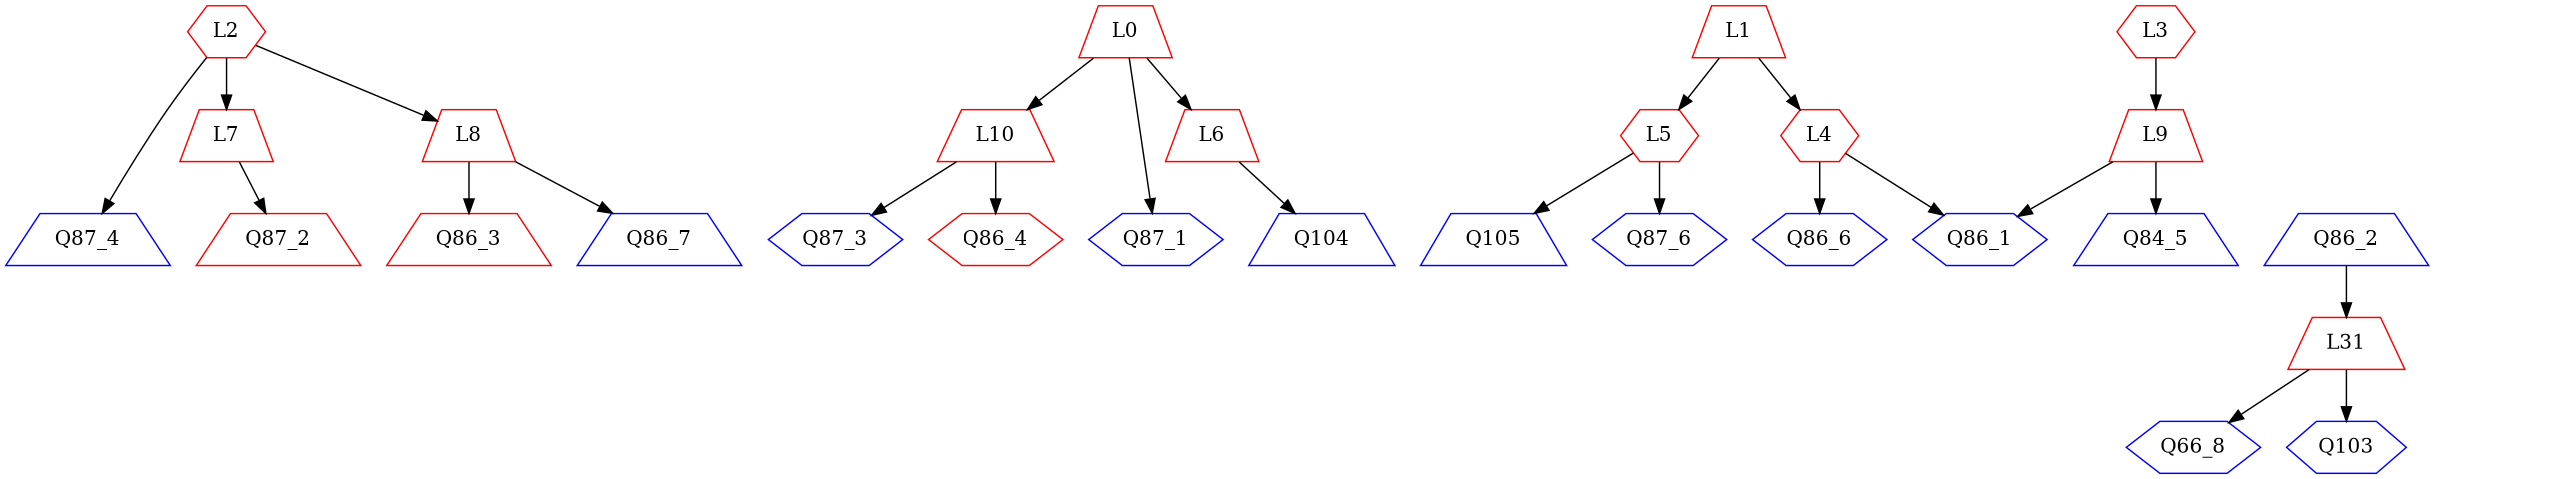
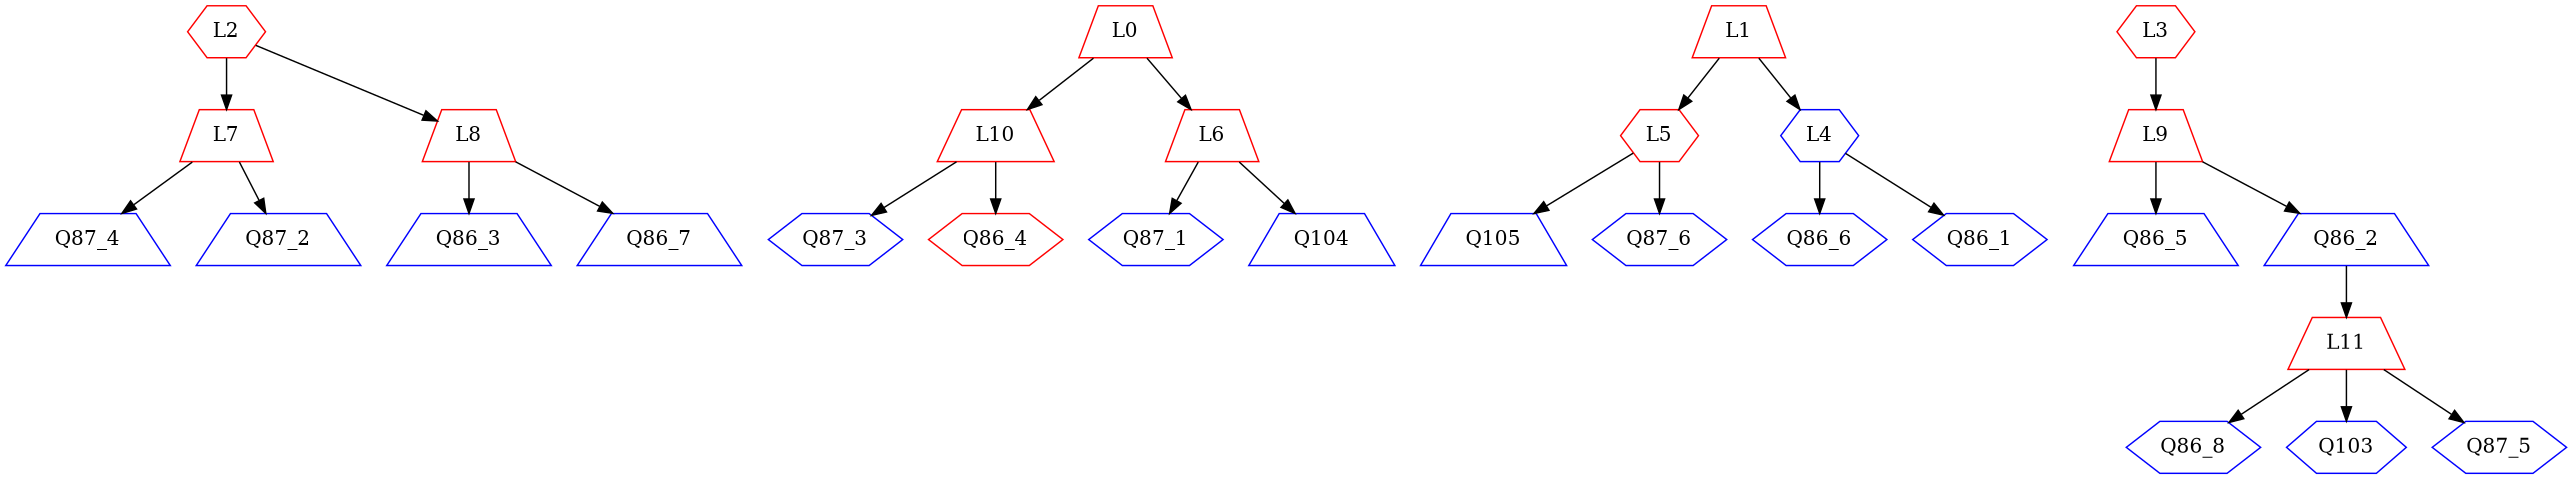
edge "L2" -> "Q87_4": now "L7" -> "Q87_4"
edge "L0" -> "Q87_1": now "L6" -> "Q87_1"
node "L4": color red -> blue
edge "L9" -> "Q86_1": now "L9" -> "Q86_2"
node "Q87_2": color red -> blue
node "Q86_3": color red -> blue
node "Q84_5": label "Q84_5" -> "Q86_5"
node "L31": label "L31" -> "L11"
node "Q66_8": label "Q66_8" -> "Q86_8"
node "Q87_5": added
